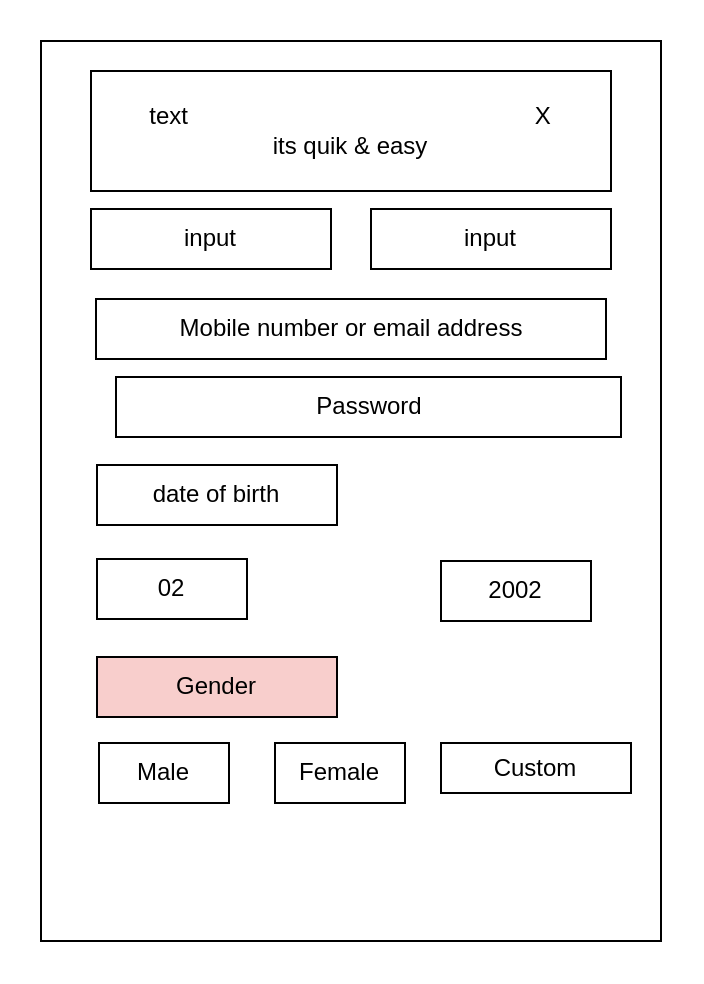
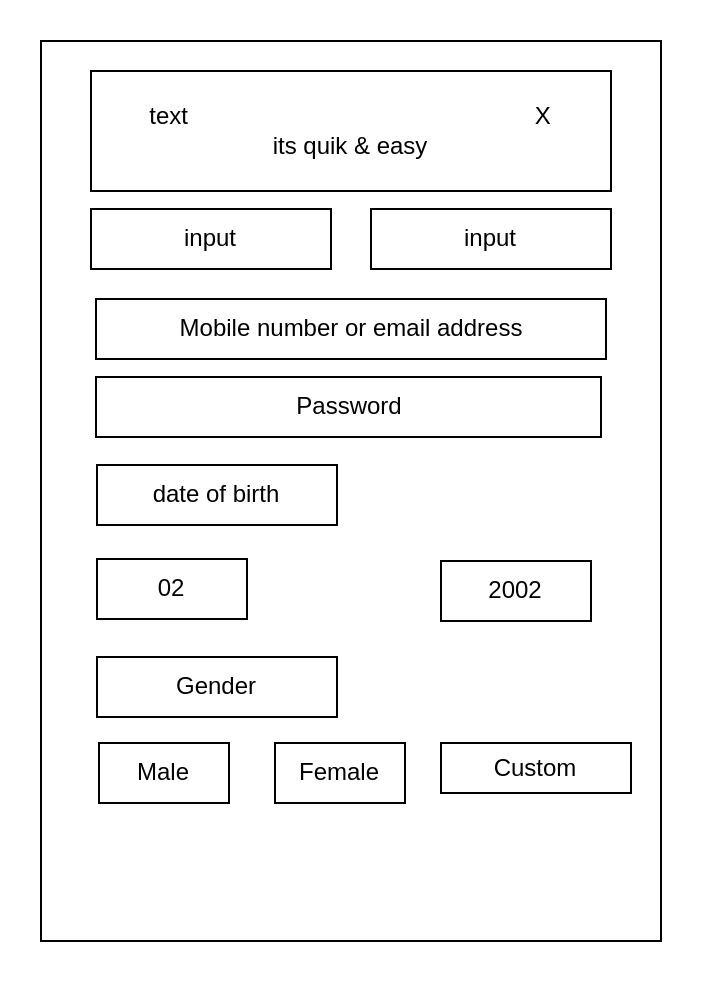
node "Password": moved (369, 407) -> (349, 407)
node "Gender": fillcolor #f8cecc -> #ffffff
